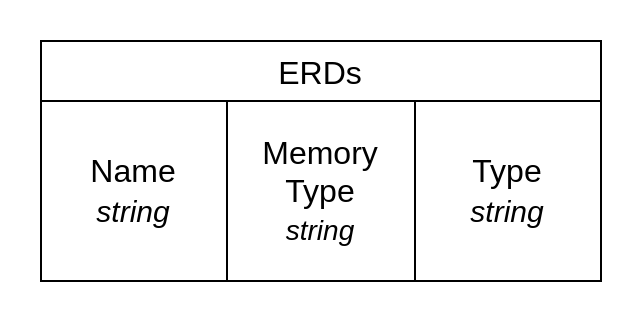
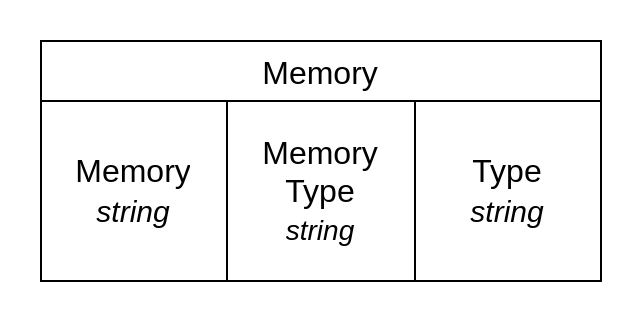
node "ERDs": label "ERDs" -> "Memory"
node "Name string": label "Name string" -> "Memory string"
